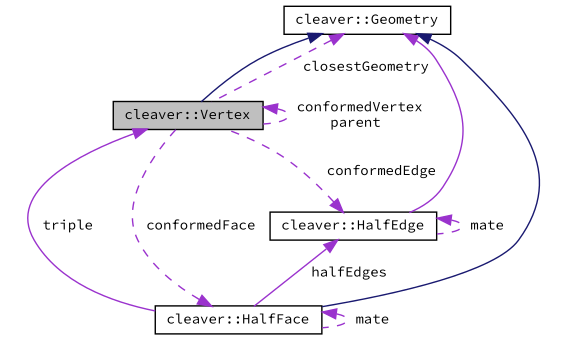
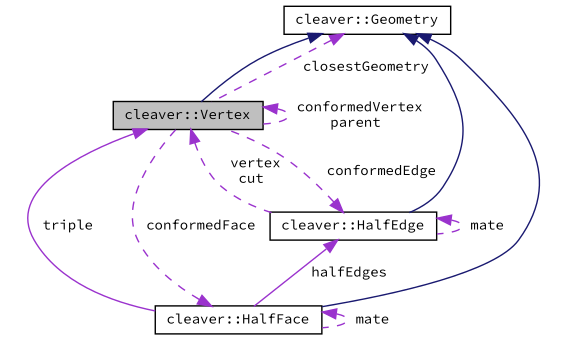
edge "cleaver::HalfEdge" -> "cleaver::Geometry": color darkorchid3 -> midnightblue
edge "cleaver::HalfEdge" -> "cleaver::Vertex": added, label "vertex cut"
